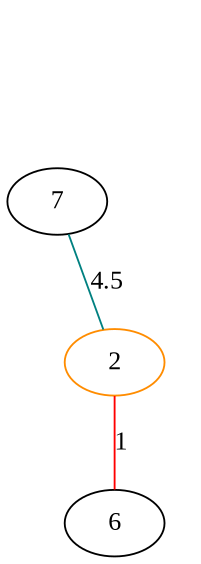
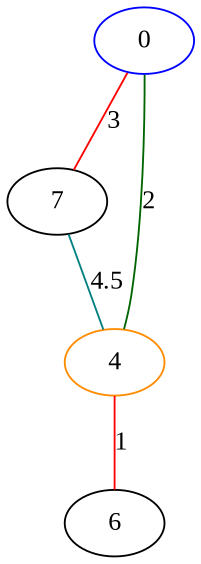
node "0": added
node "2": label "2" -> "4"
